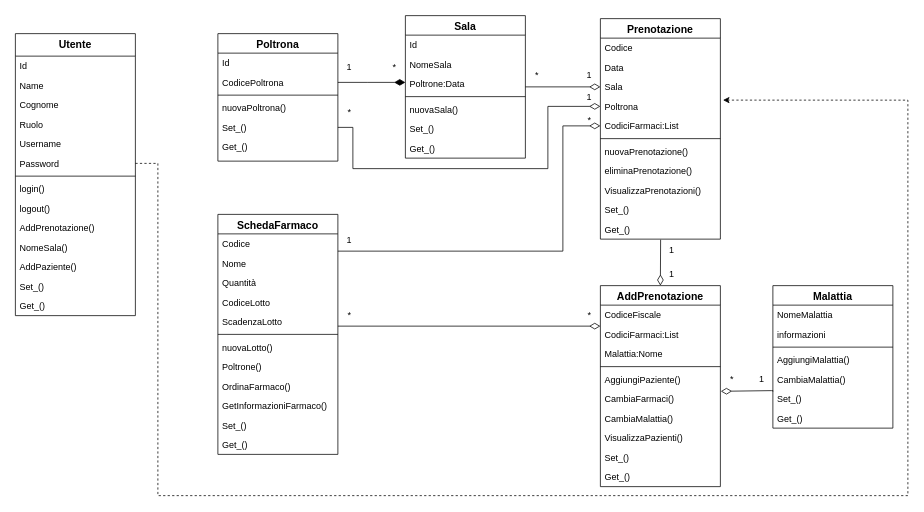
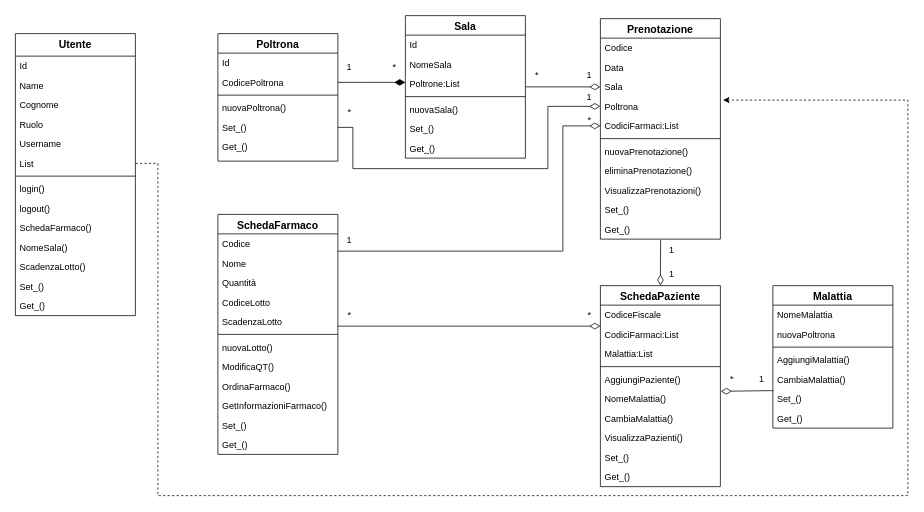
node "Poltrone:Data": label "Poltrone:Data" -> "Poltrone:List"
node "Password": label "Password" -> "List"
node "AddPrenotazione()": label "AddPrenotazione()" -> "SchedaFarmaco()"
node "AddPaziente()": label "AddPaziente()" -> "ScadenzaLotto()"
node "AddPrenotazione": label "AddPrenotazione" -> "SchedaPaziente"
node "informazioni": label "informazioni" -> "nuovaPoltrona"
node "Malattia:Nome": label "Malattia:Nome" -> "Malattia:List"
node "Poltrone()": label "Poltrone()" -> "ModificaQT()"
node "CambiaFarmaci()": label "CambiaFarmaci()" -> "NomeMalattia()"
